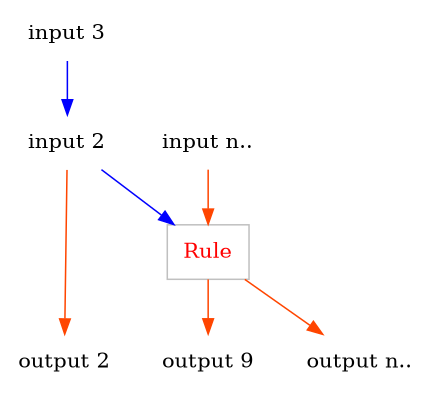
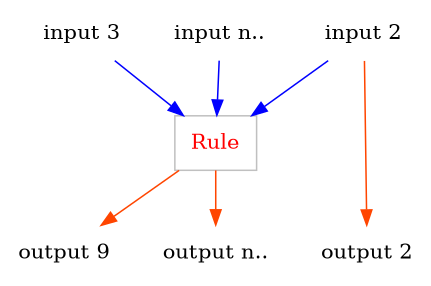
edge "input 3" -> "input 2": now "input 3" -> "Rule"
edge "input n.." -> "Rule": color orangered -> blue
